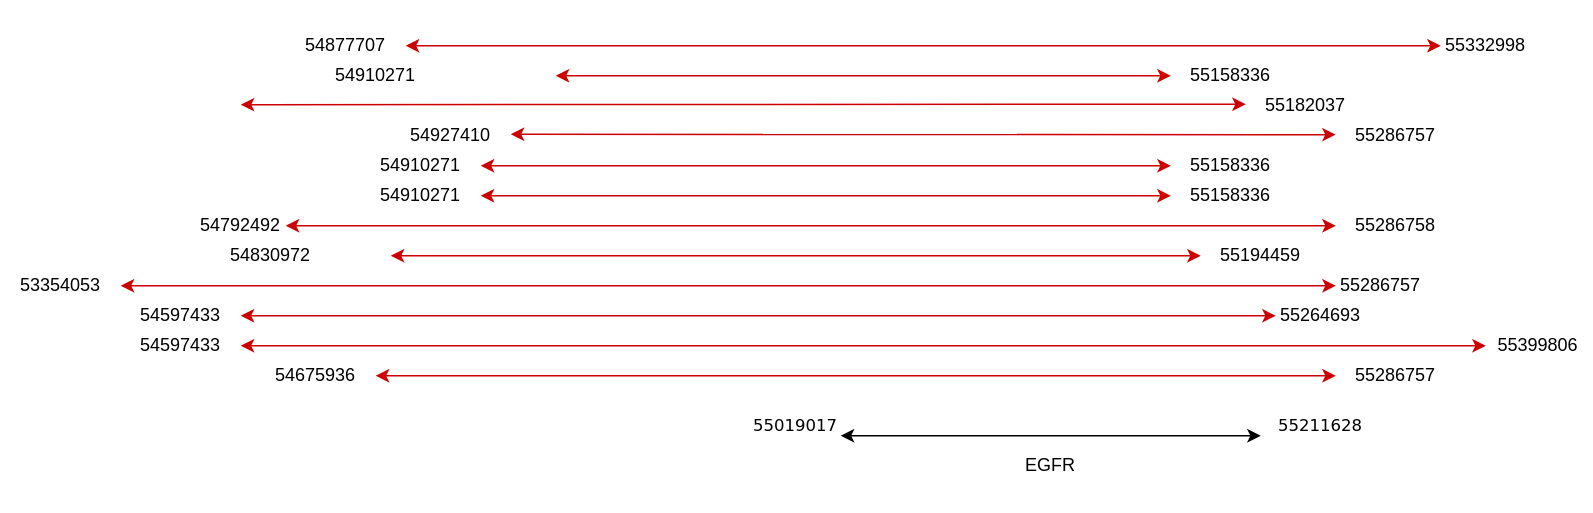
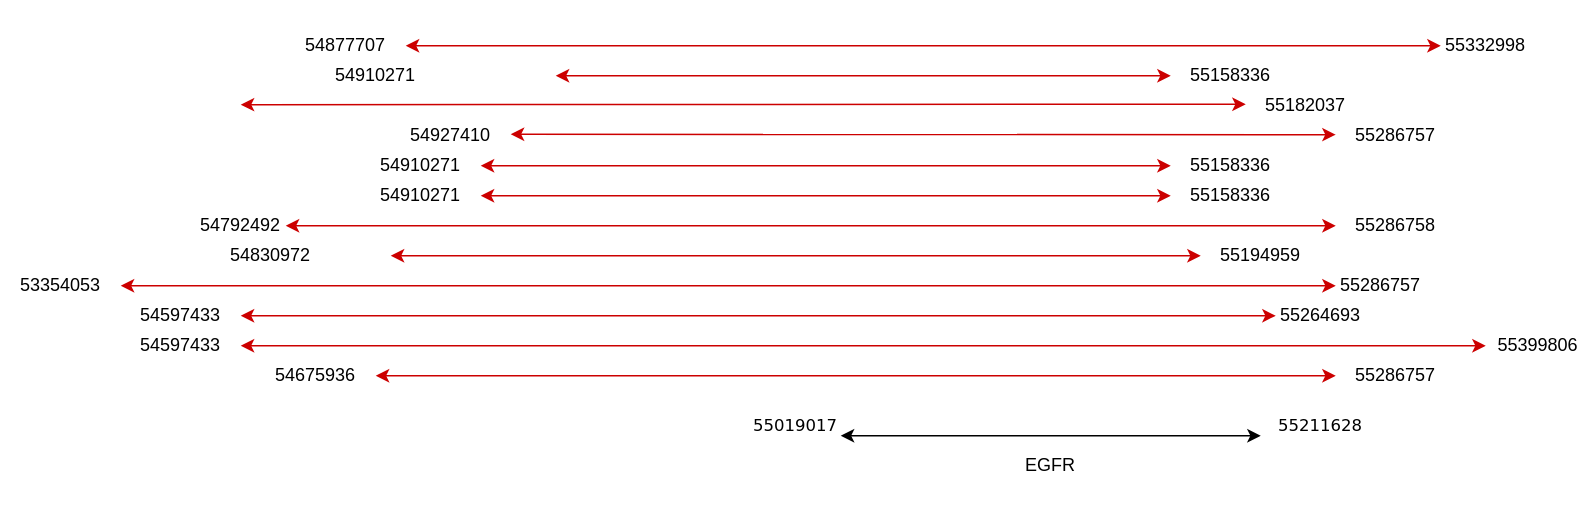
node "55194459": label "55194459" -> "55194959"
